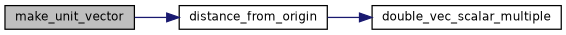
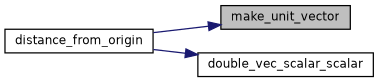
edge "make_unit_vector" -> "distance_from_origin": reversed
node "double_vec_scalar_multiple": label "double_vec_scalar_multiple" -> "double_vec_scalar_scalar"
